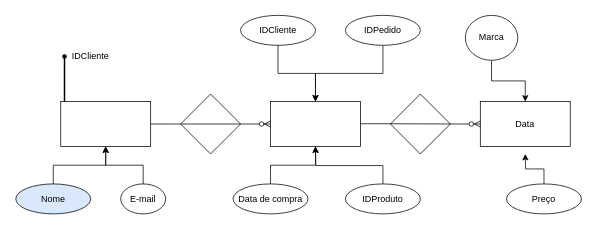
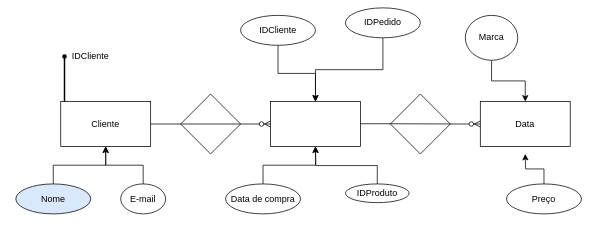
node "IDPedido": moved (383, 30) -> (383, 23)
node "Cliente": added
node "Data de compra": moved (270, 199) -> (263, 199)
node "IDProduto": size 75x30 -> 64x19
